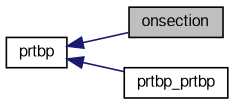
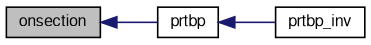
edge "onsection" -> "prtbp": reversed
node "prtbp_prtbp": label "prtbp_prtbp" -> "prtbp_inv"
